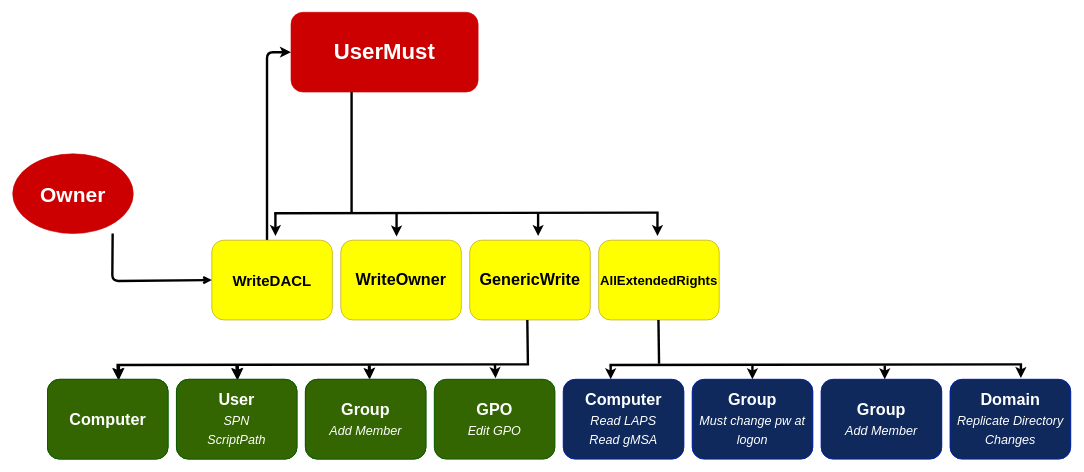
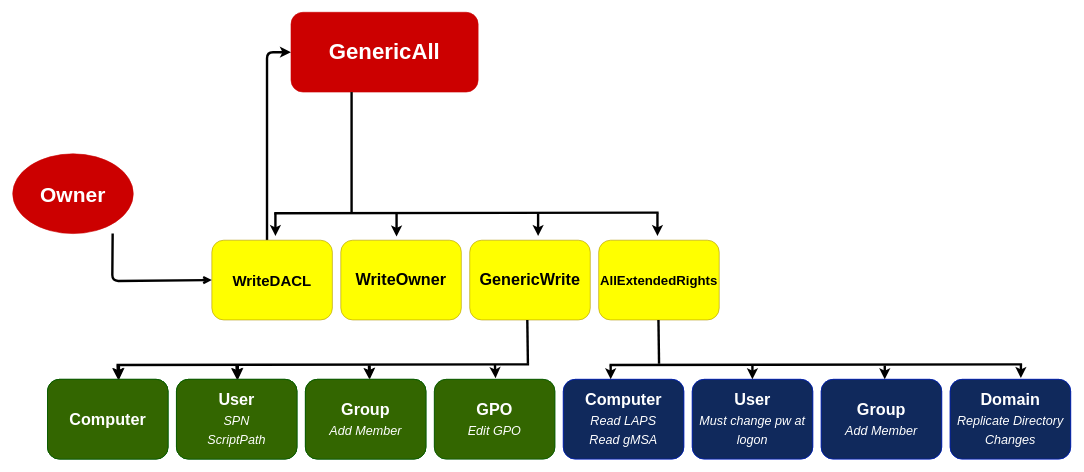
node "UserMust": label "UserMust" -> "GenericAll"
node "GroupMust change pw at logon": label "GroupMust change pw at logon" -> "UserMust change pw at logon"
